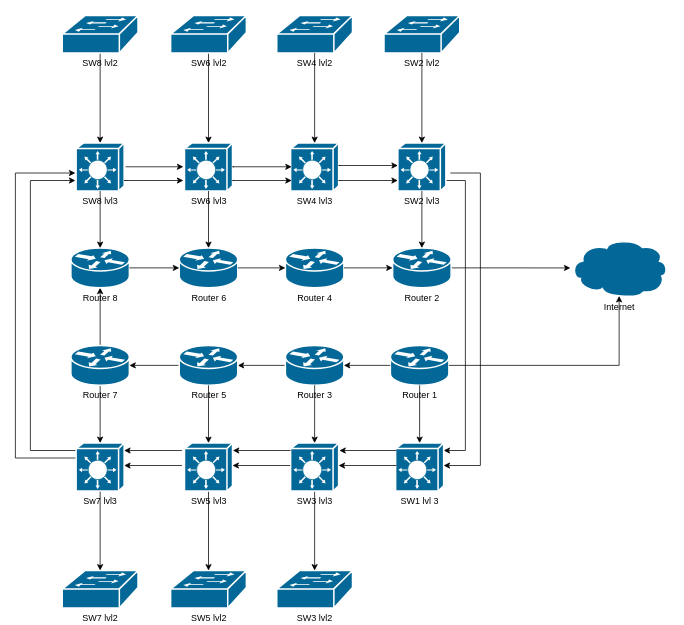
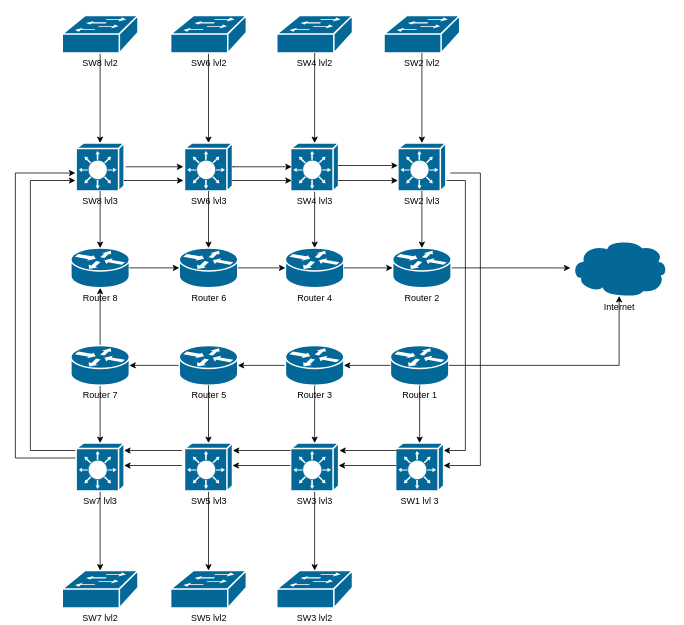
edge "SW4 lvl3" -> "Router 4": added
